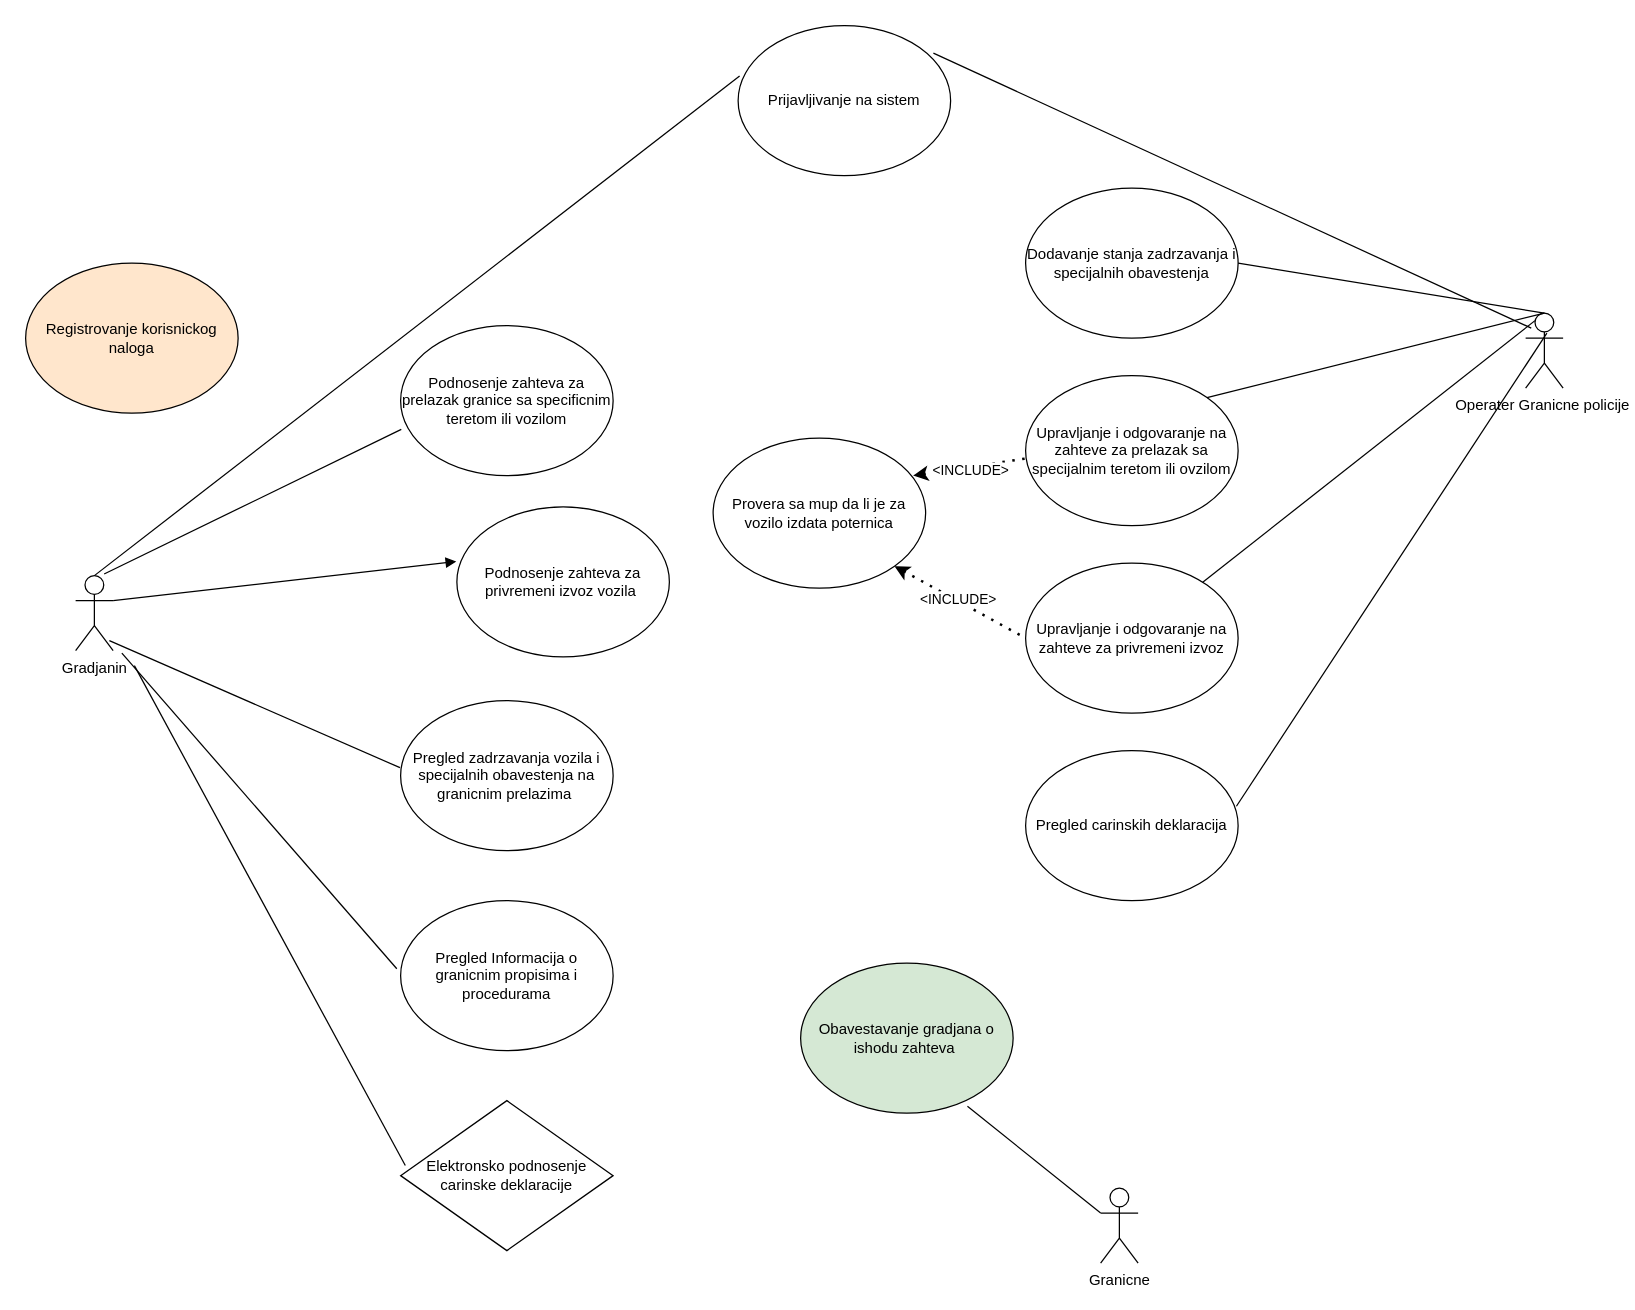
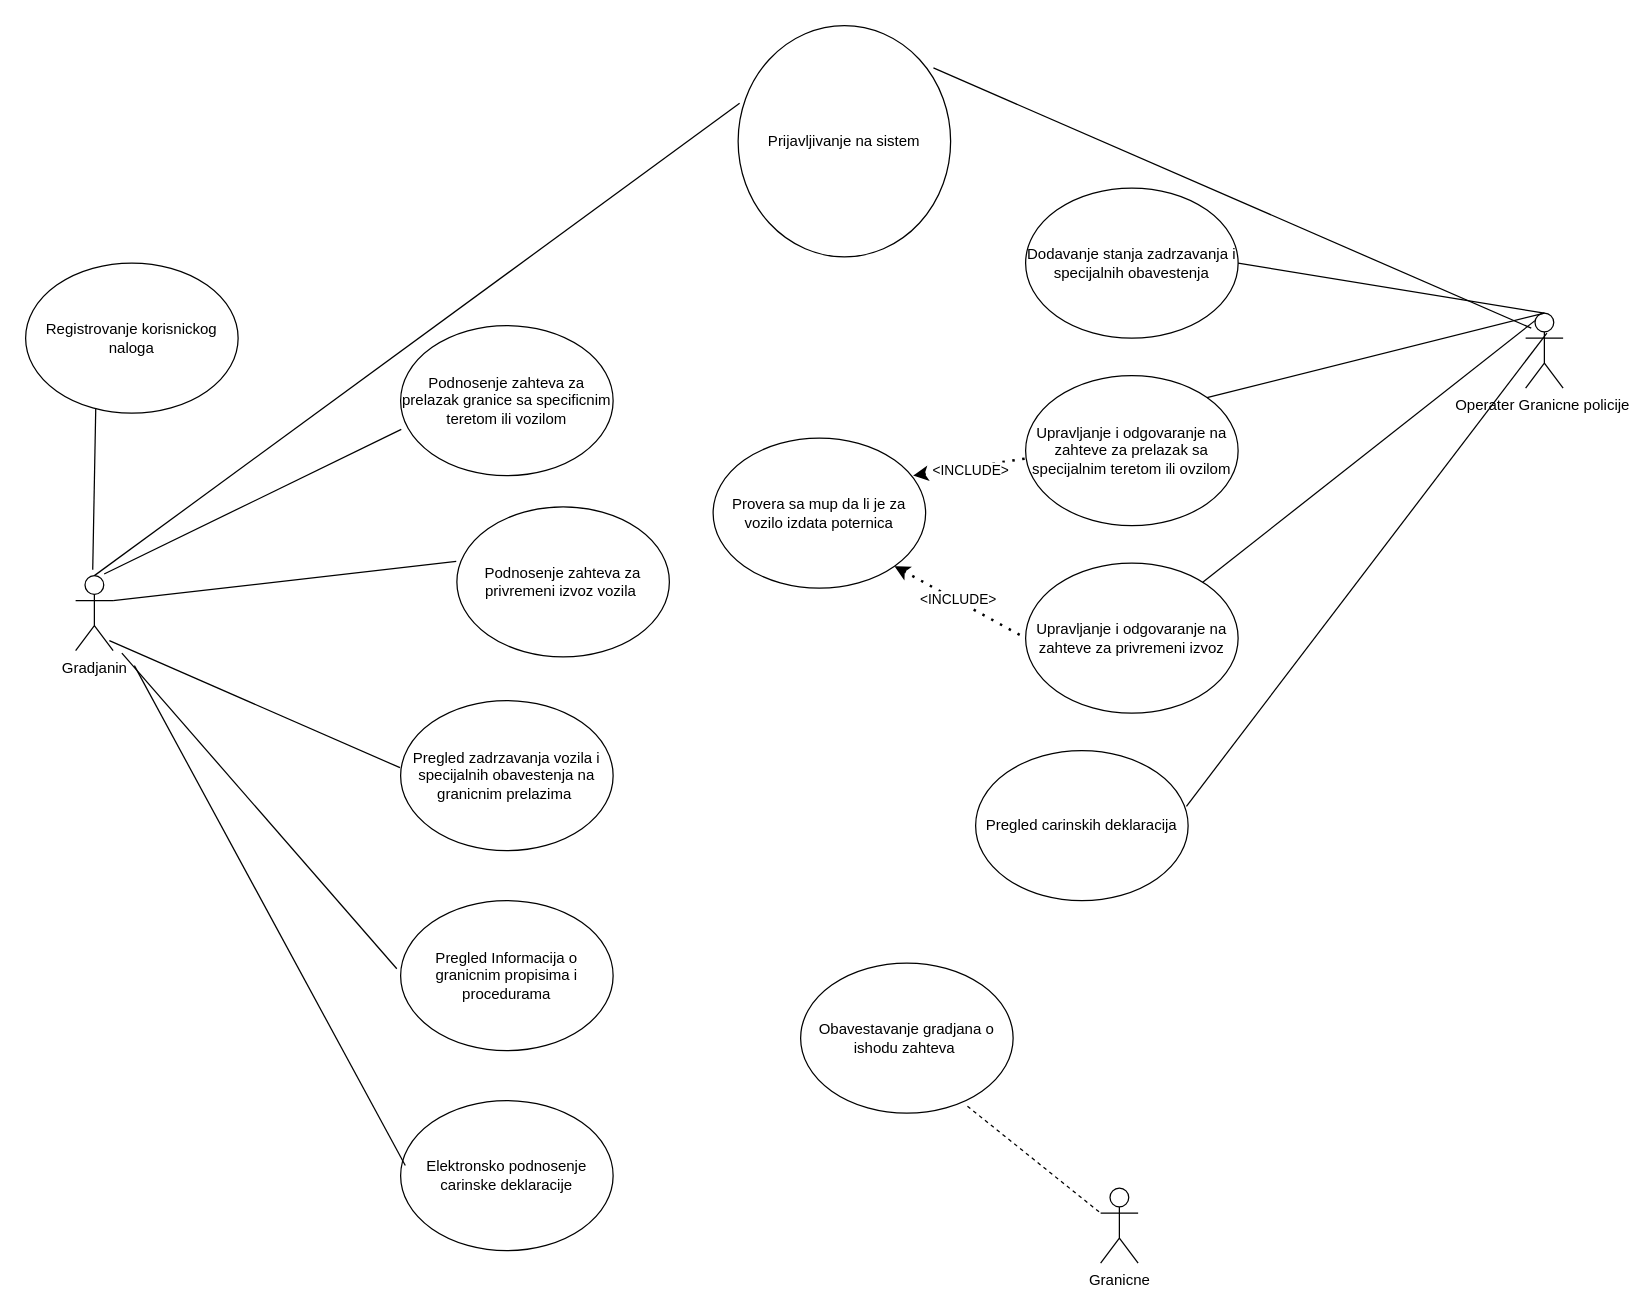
node "Prijavljivanje na sistem": size 213x150 -> 213x231
node "Registrovanje korisnickog naloga": fillcolor #ffe6cc -> #ffffff
edge "Registrovanje korisnickog naloga" -- "Gradjanin": added
edge "Gradjanin" -> "Podnosenje zahteva za privremeni izvoz vozila": arrowhead block -> none
node "Pregled carinskih deklaracija": moved (1132, 826) -> (1082, 826)
node "Obavestavanje gradjana o ishodu zahteva": fillcolor #d5e8d4 -> #ffffff
edge "Obavestavanje gradjana o ishodu zahteva" -- "Granicne": style solid -> dashed
node "Elektronsko podnosenje carinske deklaracije": shape diamond -> ellipse
